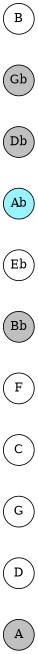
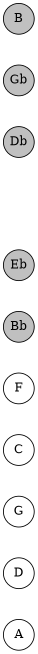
node "B": fillcolor white -> gray
node "Ab": removed
node "Eb": fillcolor white -> gray
node "A": fillcolor gray -> white
